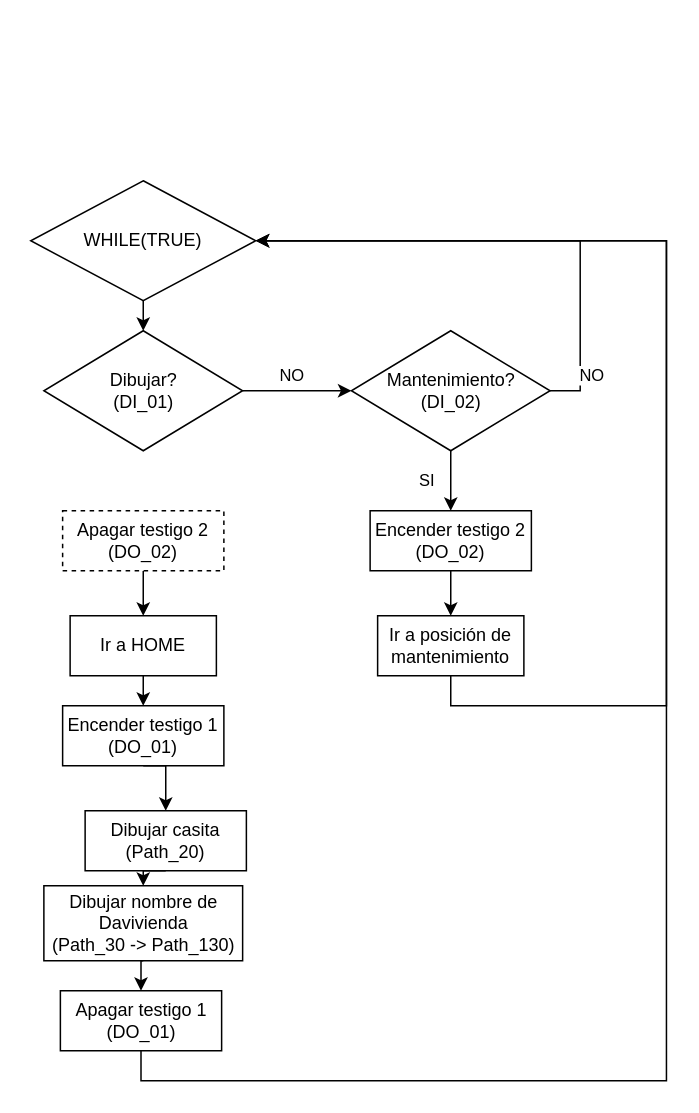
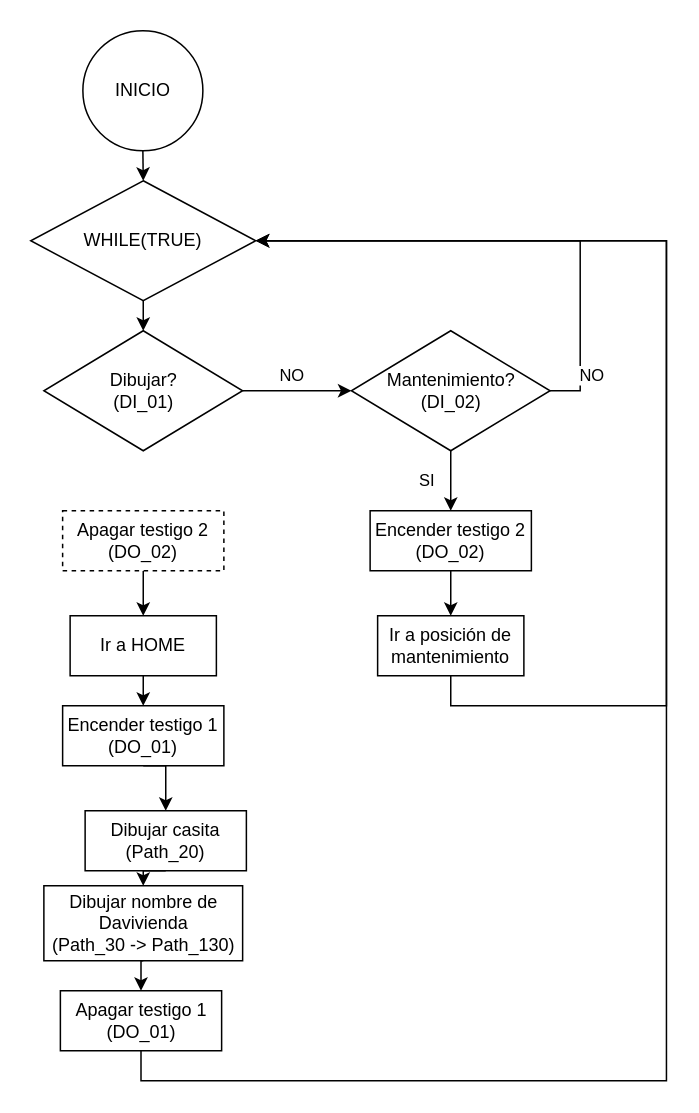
node "INICIO": added
edge "INICIO" -> "WHILE(TRUE)": added
